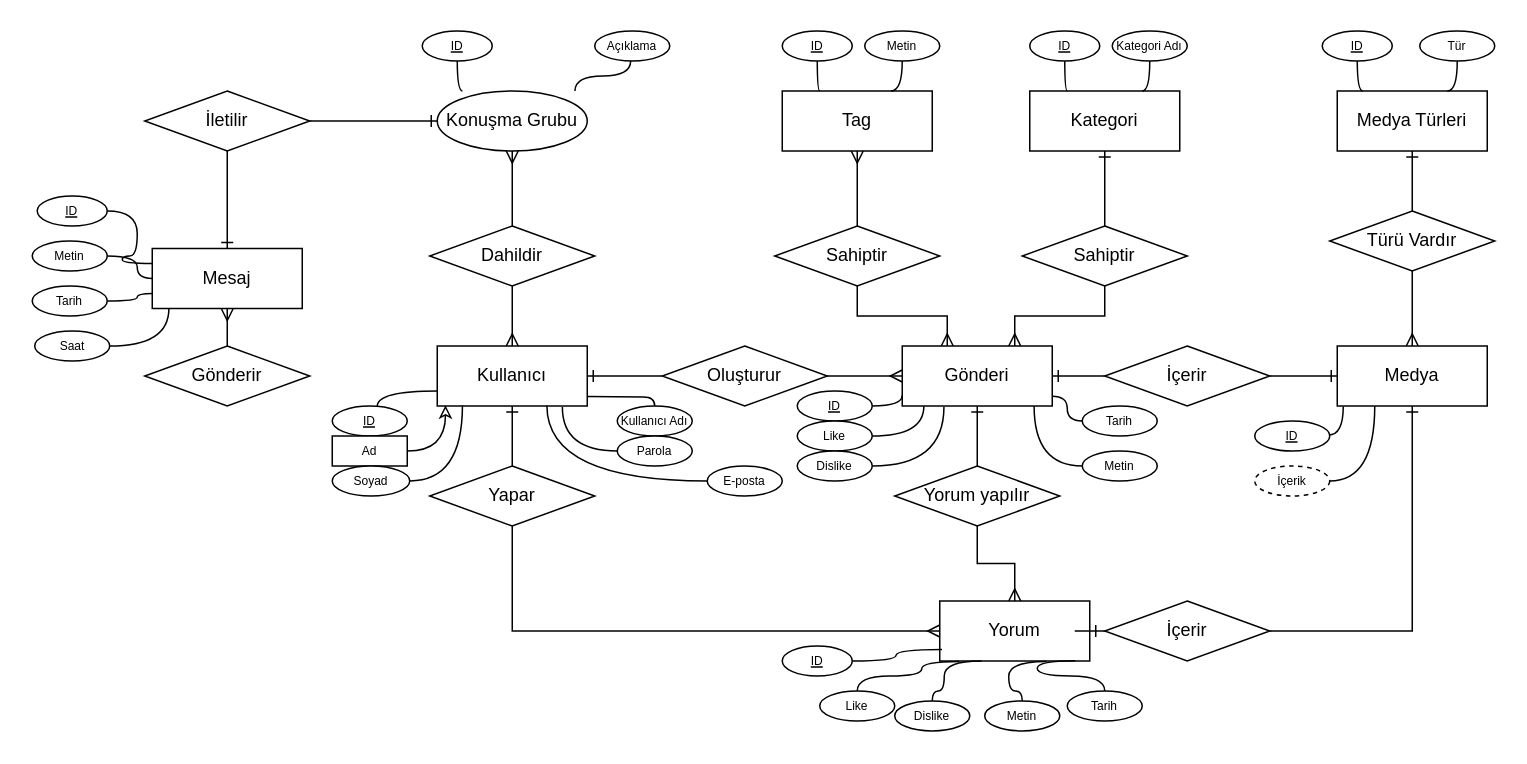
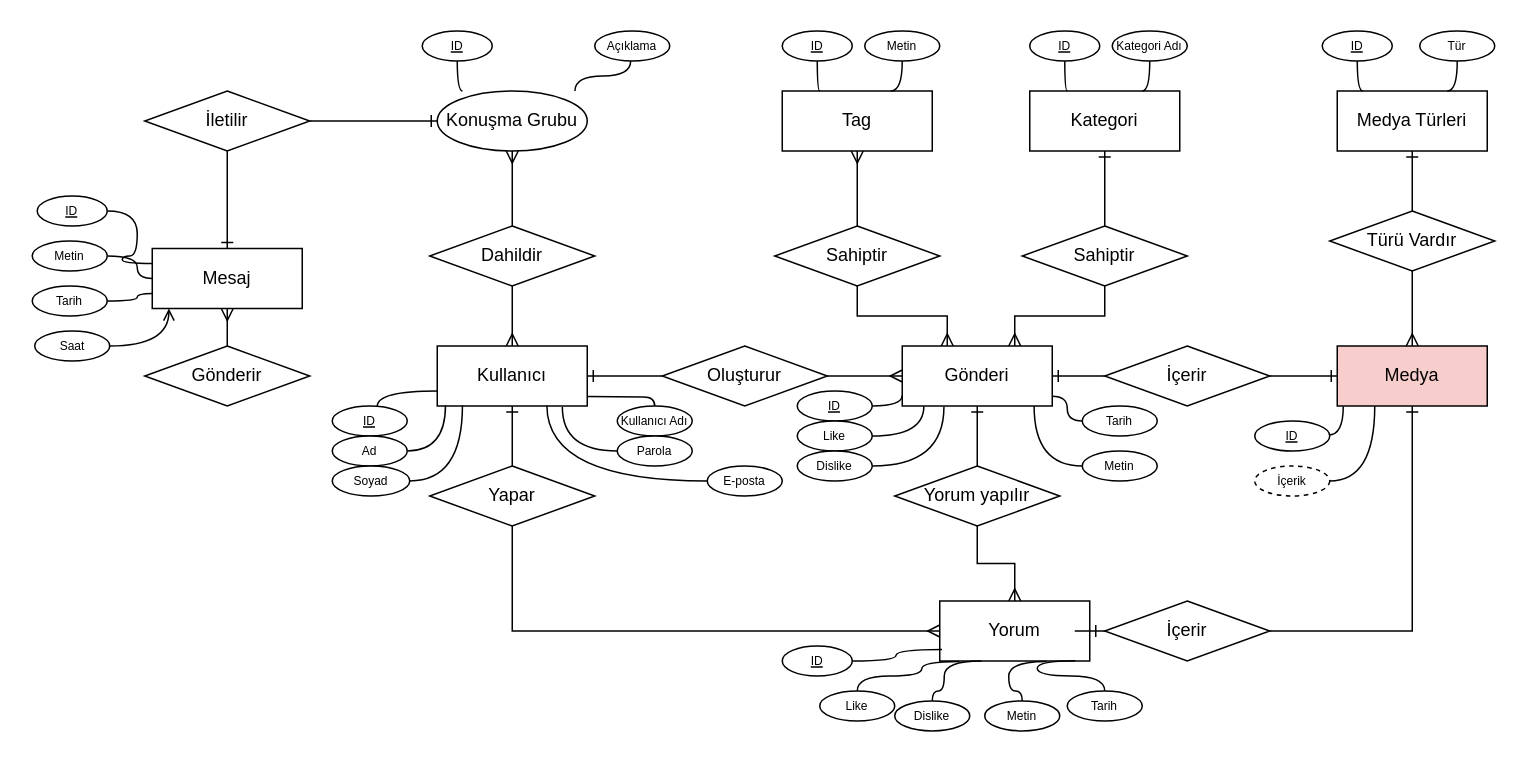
edge "Mesaj" -- "Saat": arrowhead none -> open
node "Medya": fillcolor #ffffff -> #f8cecc
edge "Ad" -> "Kullanıcı": arrowhead classic -> none
node "Ad": shape rectangle -> ellipse
